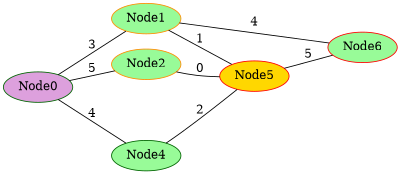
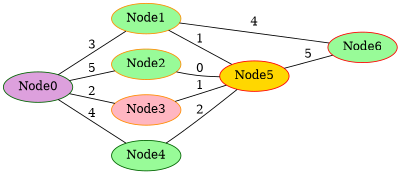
node "Node3": added
